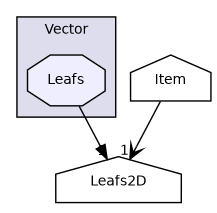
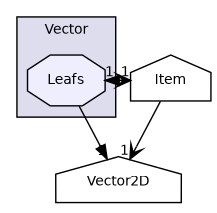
edge "Leafs" -> "Item": added
edge "Item" -> "Leafs": added
node "Leafs2D": label "Leafs2D" -> "Vector2D"
